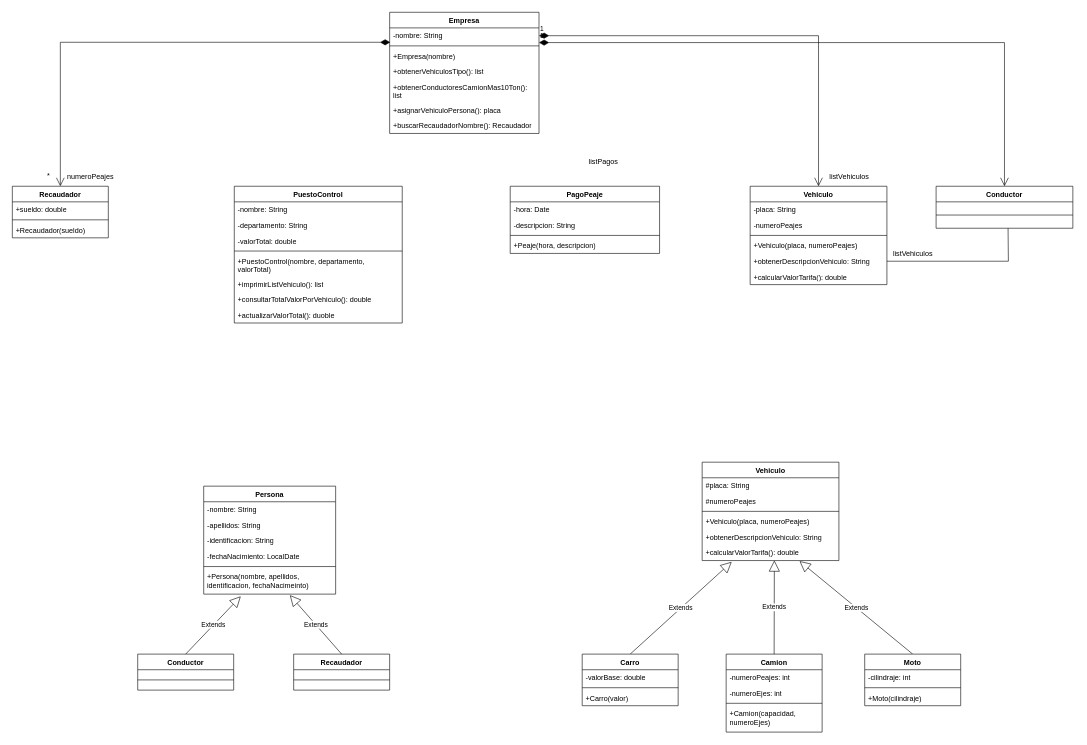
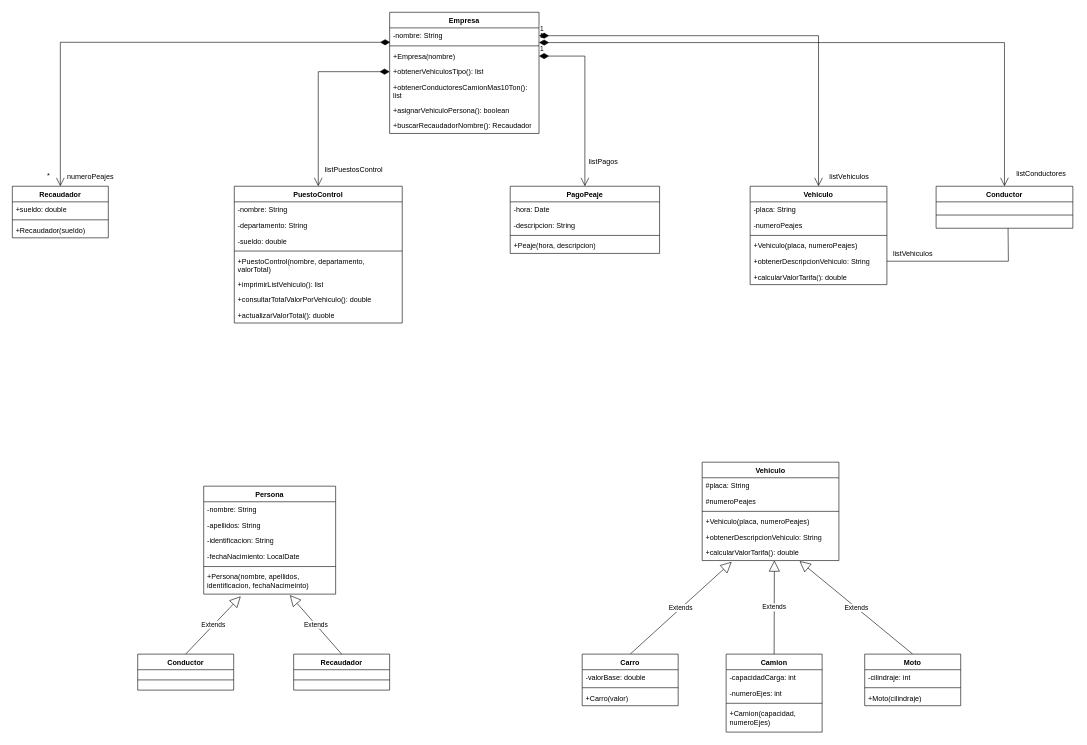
node "+asignarVehiculoPersona(): placa": label "+asignarVehiculoPersona(): placa" -> "+asignarVehiculoPersona(): boolean"
node "listPuestosControl": added
node "listConductores": added
edge "+Empresa(nombre)" -- "PagoPeaje": added, label "1"
edge "+obtenerVehiculosTipo(): list" -- "PuestoControl": added
node "-valorTotal: double": label "-valorTotal: double" -> "-sueldo: double"
node "-numeroPeajes: int": label "-numeroPeajes: int" -> "-capacidadCarga: int"
